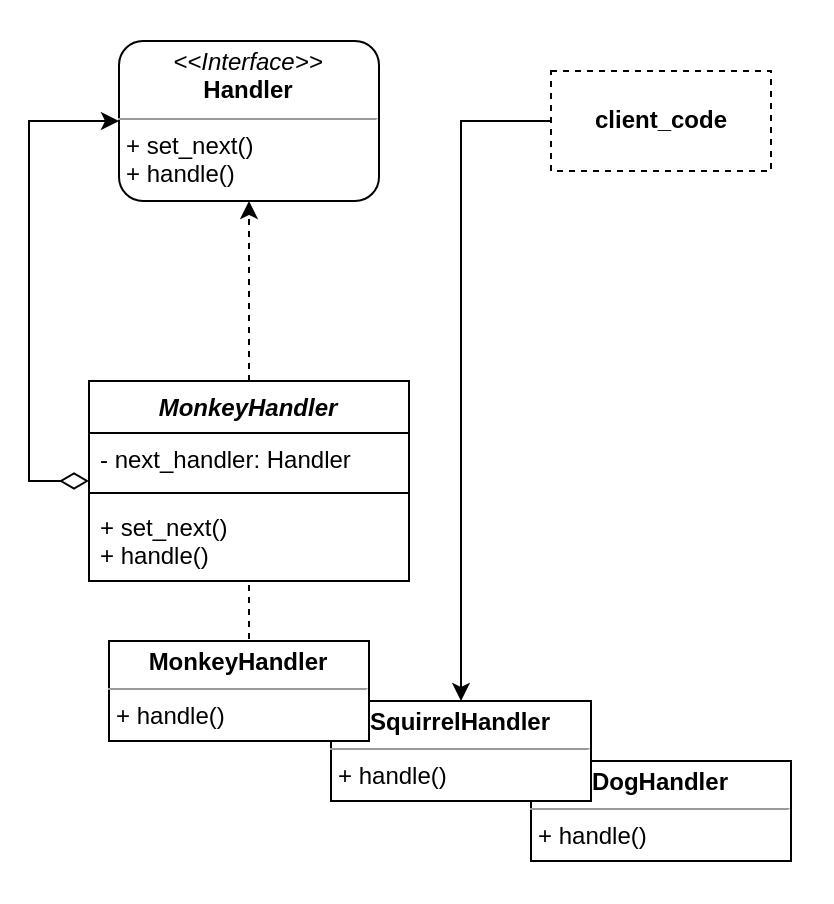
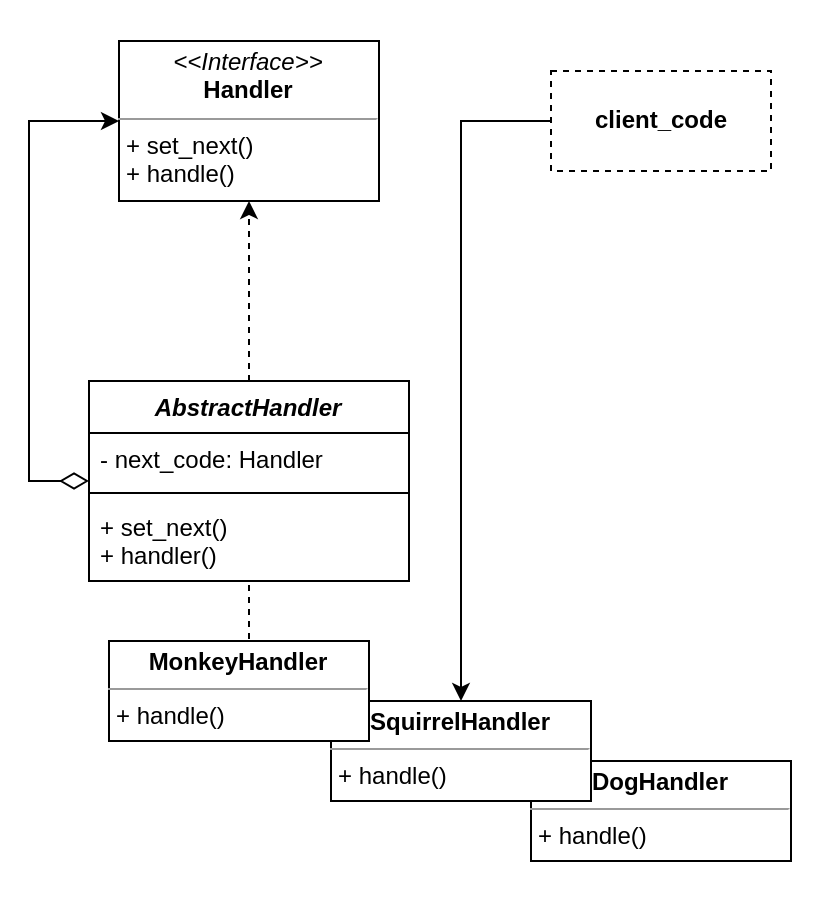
node "<<Interface>> Handler + set_next() + handle()": shape rounded rectangle -> rectangle
node "MonkeyHandler": label "MonkeyHandler" -> "AbstractHandler"
node "- next_handler: Handler": label "- next_handler: Handler" -> "- next_code: Handler"
node "+ set_next() + handle()": label "+ set_next() + handle()" -> "+ set_next() + handler()"
